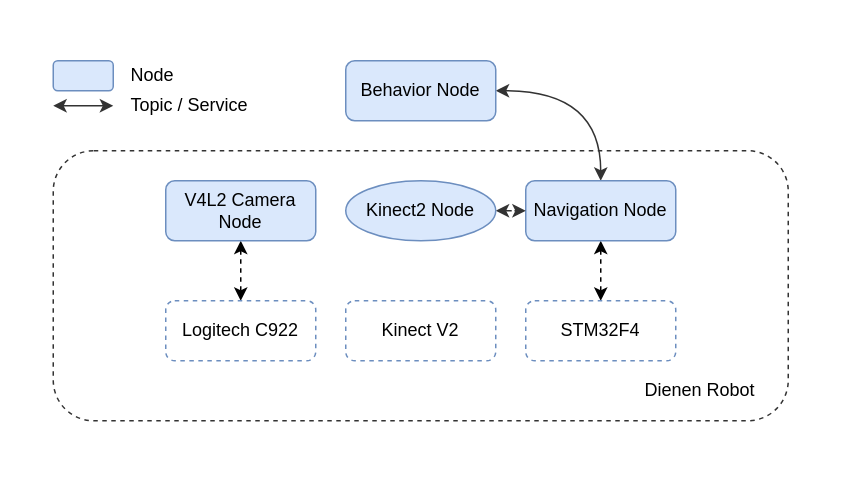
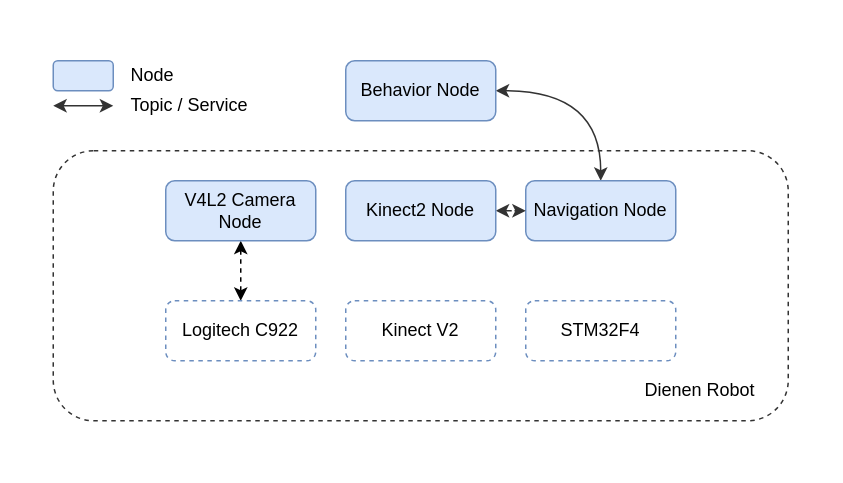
node "Kinect2 Node": shape ellipse -> rounded rectangle
edge "Navigation Node" -- "STM32F4": removed
